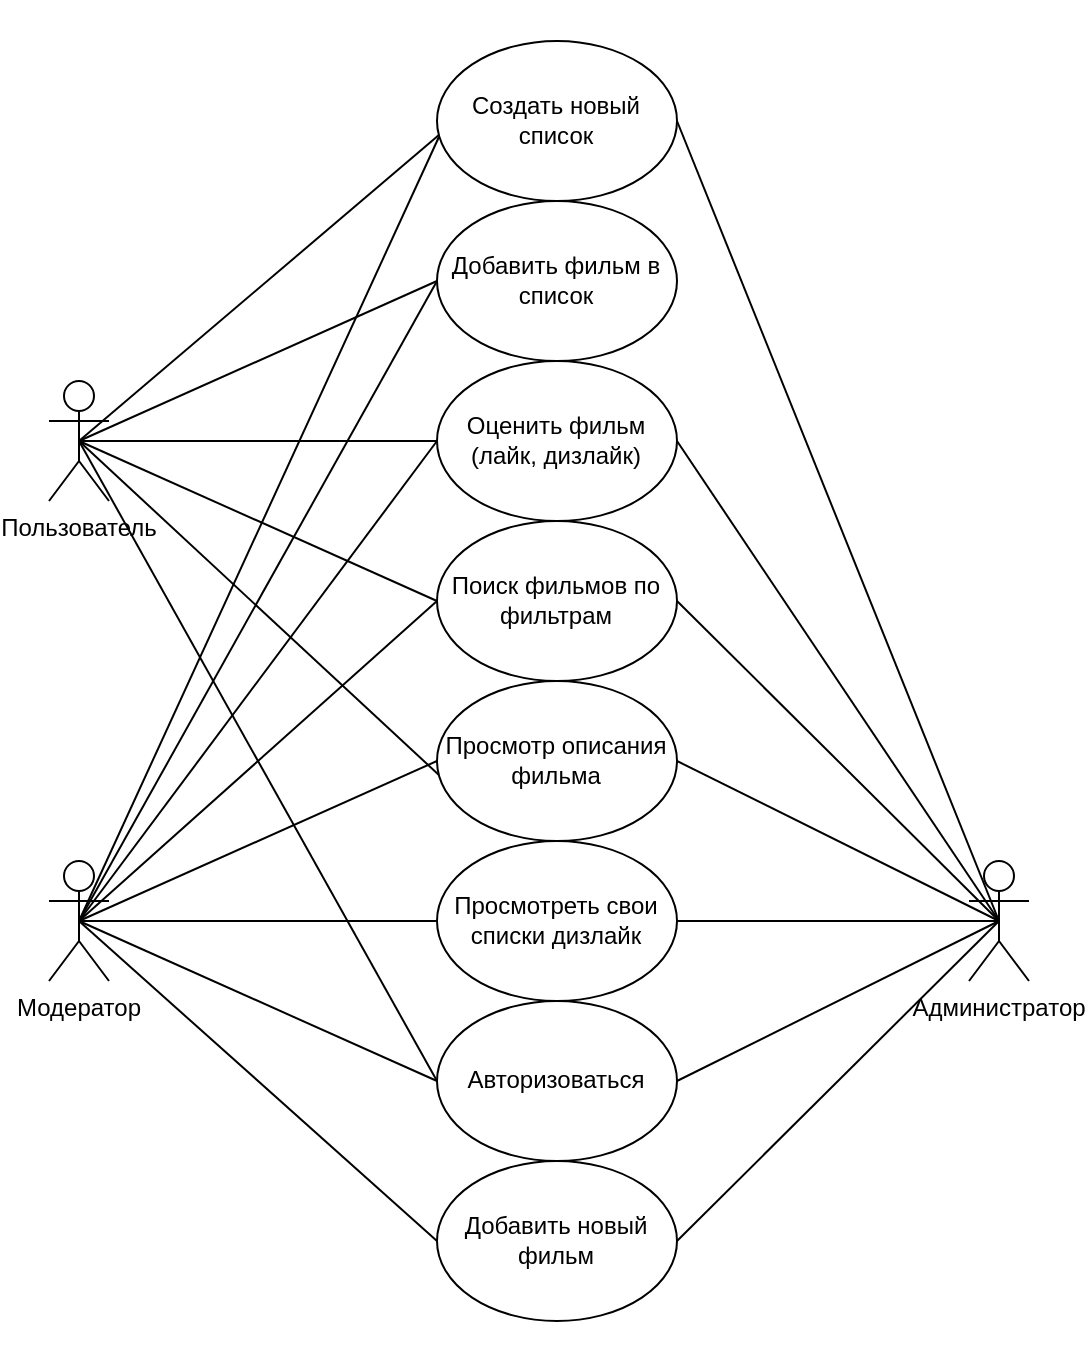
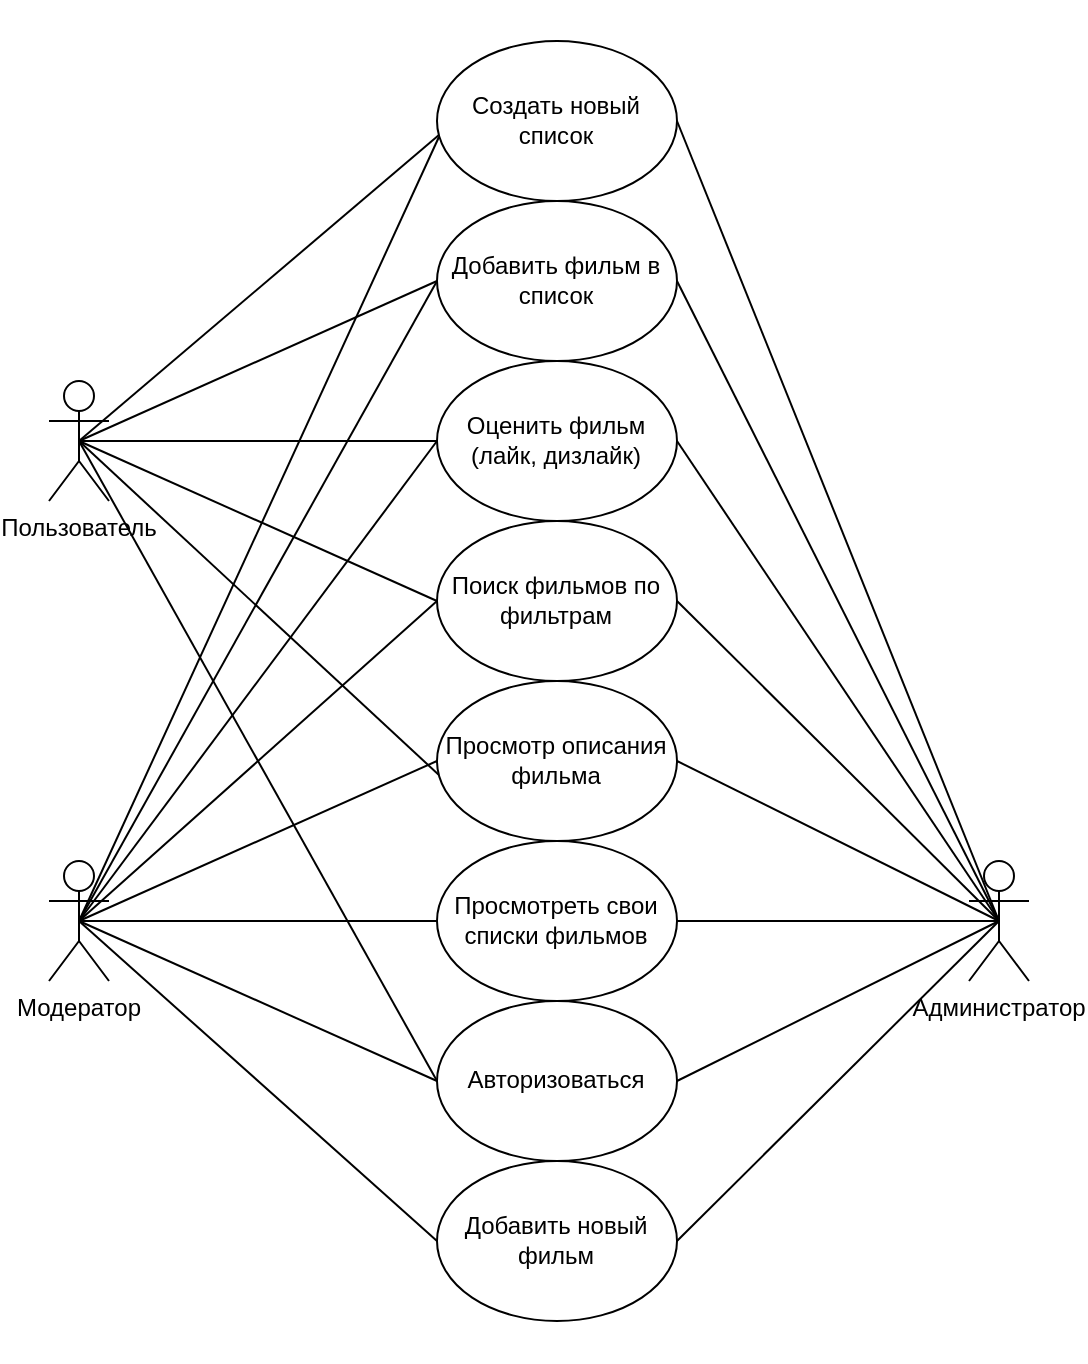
edge "Добавить фильм в список" -- "Администратор": added
node "Просмотреть свои списки дизлайк": label "Просмотреть свои списки дизлайк" -> "Просмотреть свои списки фильмов"
